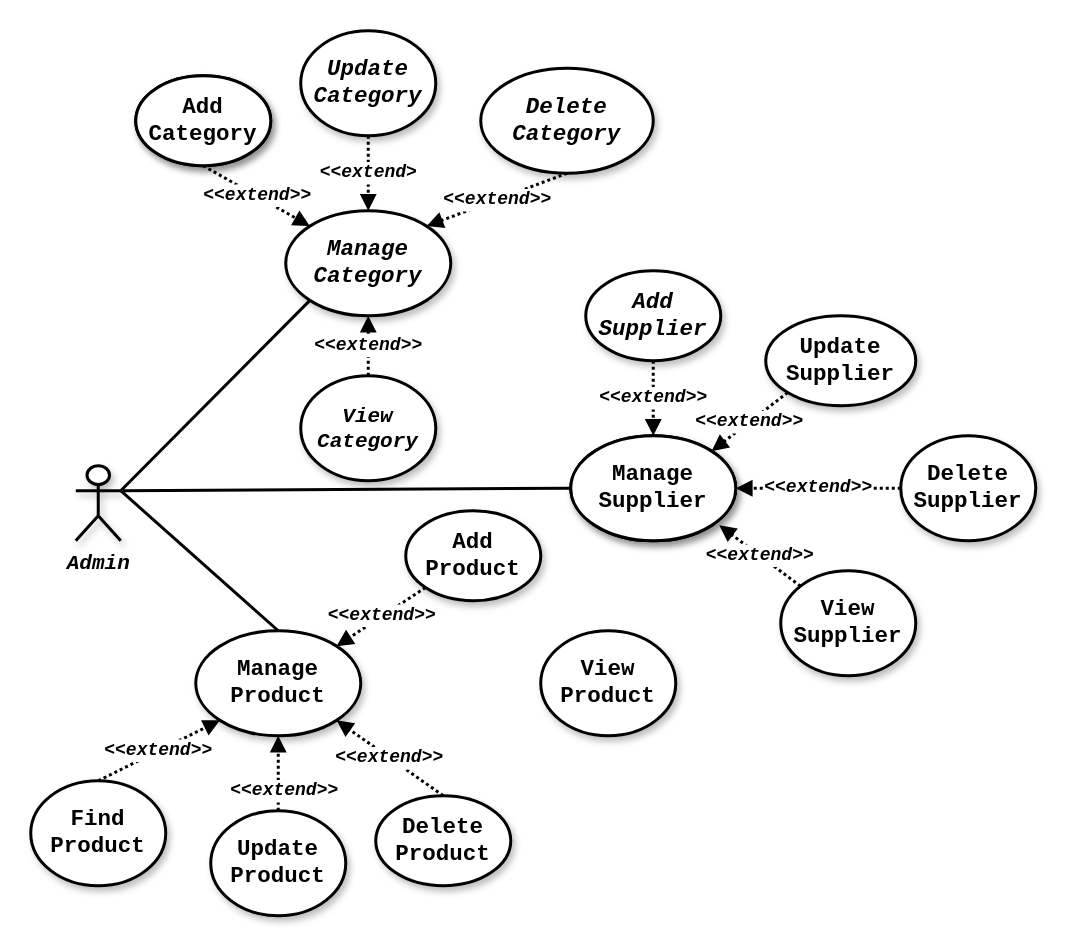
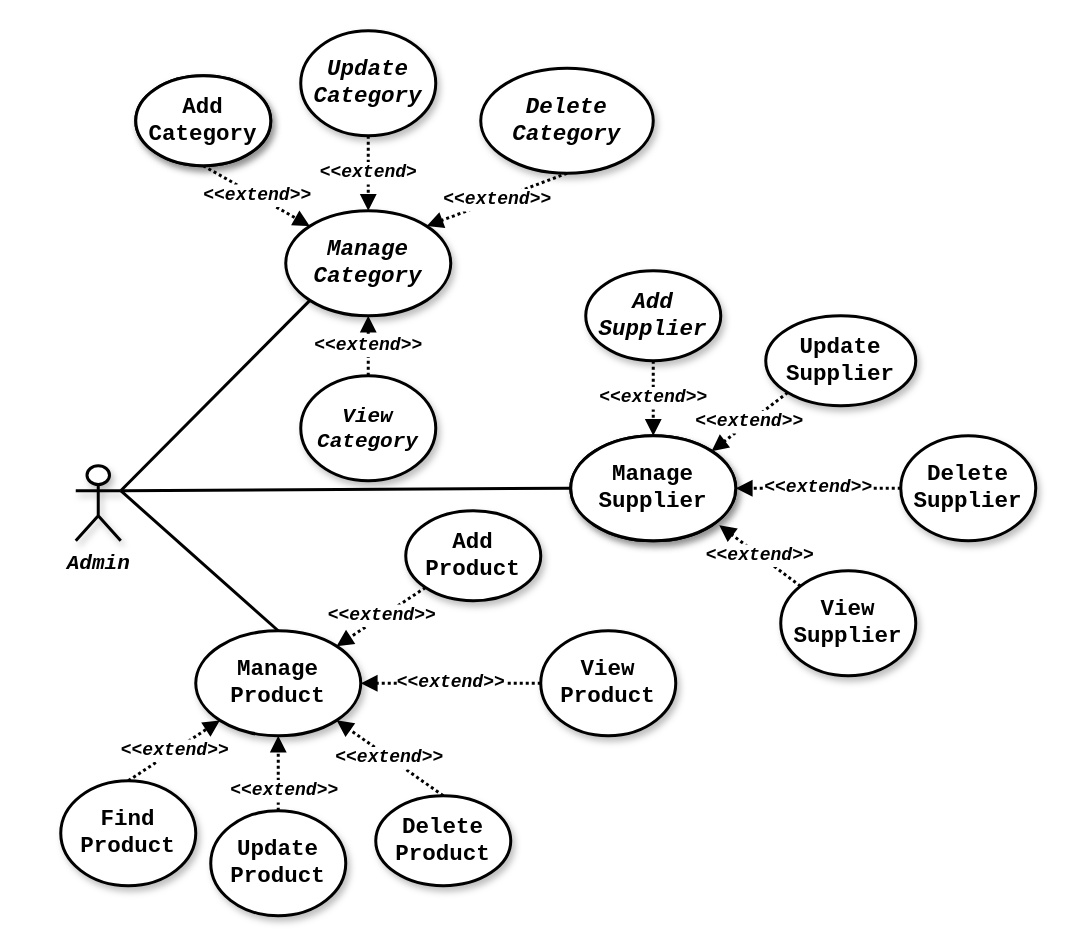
edge "View Product" -> "Manage Product": added, label "<<extend>>"
node "Find Product": moved (98, 833) -> (128, 833)
